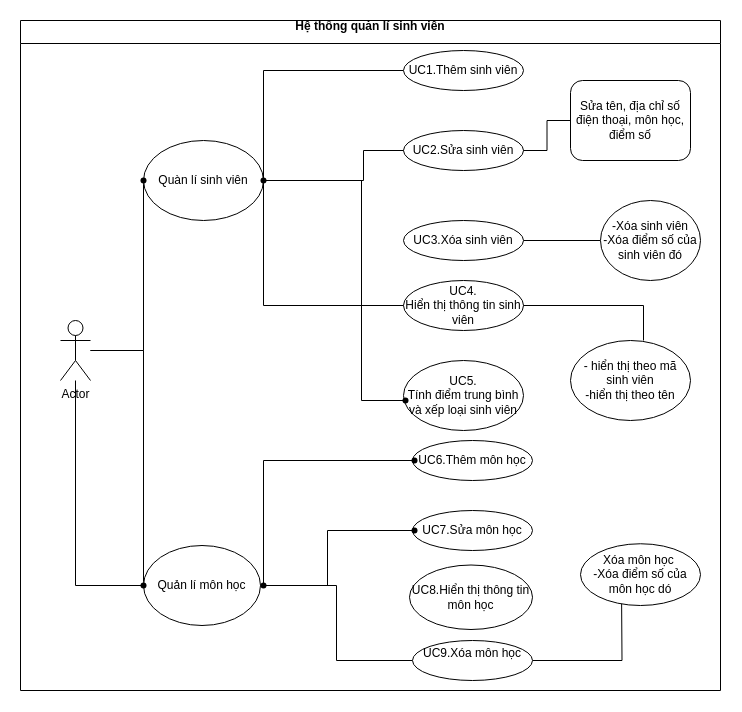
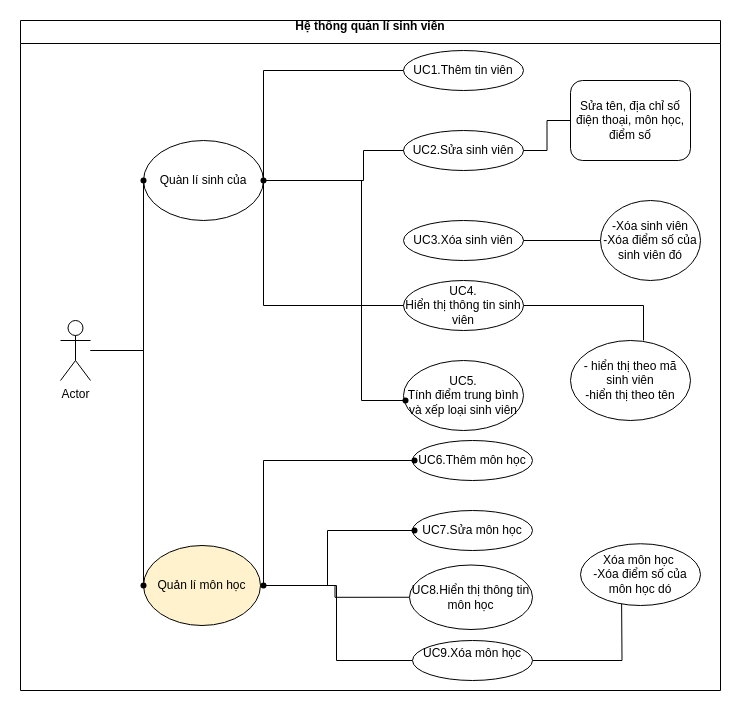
node "UC1.Thêm sinh viên": label "UC1.Thêm sinh viên" -> "UC1.Thêm tin viên"
node "Quàn lí sinh viên": label "Quàn lí sinh viên" -> "Quàn lí sinh của"
edge "Actor" -- "Quản lí môn học": now "UC8.Hiển thị thông tin môn học" -- "Quản lí môn học"
node "Quản lí môn học": fillcolor #ffffff -> #fff2cc
